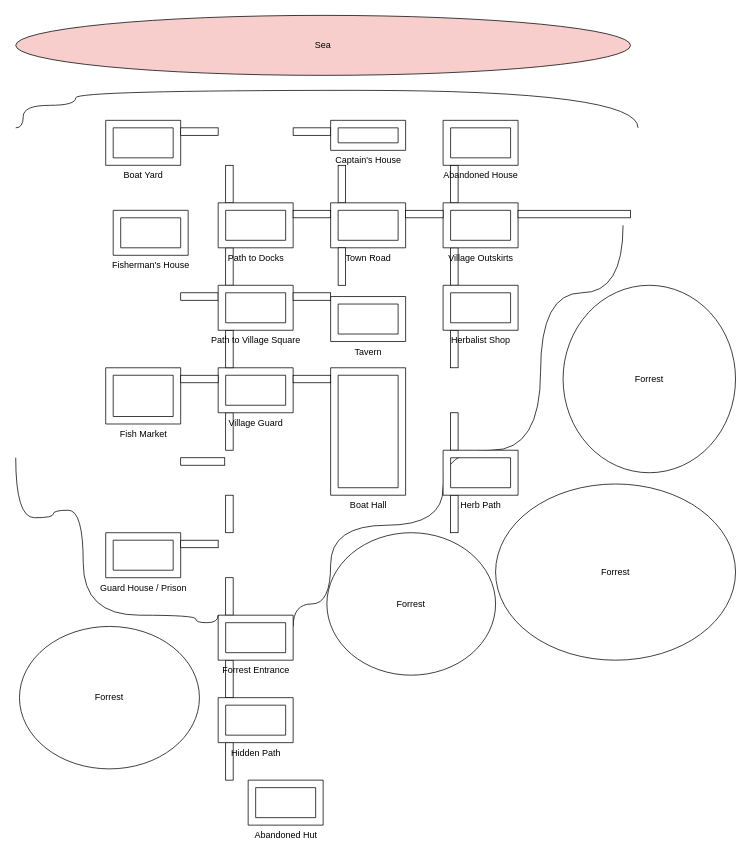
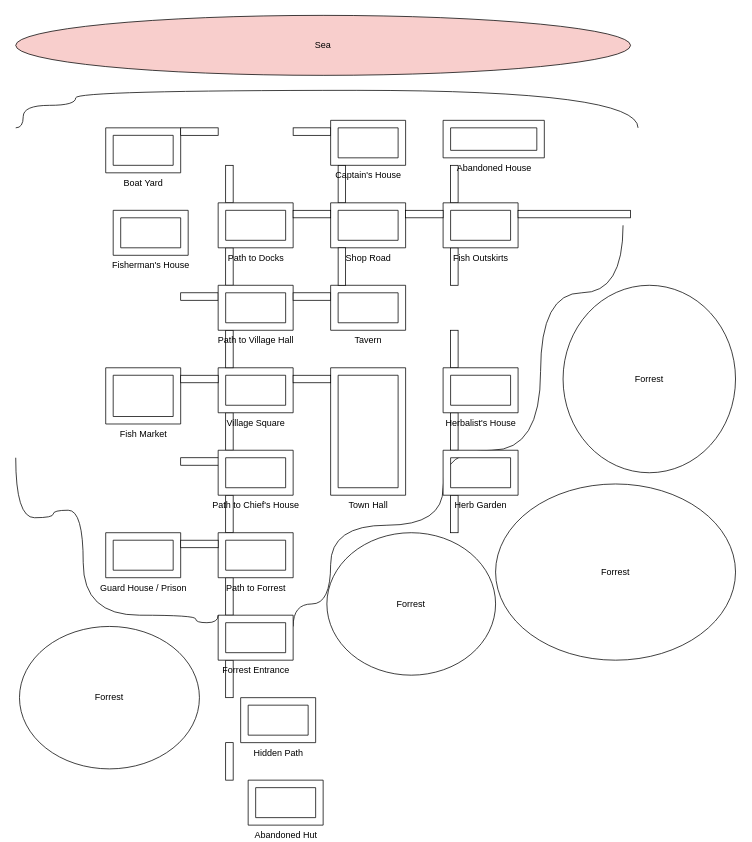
node "Captain's House": size 75x30 -> 75x45
node "Boat Yard": moved (143, 143) -> (143, 150)
node "Abandoned House": size 75x45 -> 101x38
node "Town Road": label "Town Road" -> "Shop Road"
node "Village Outskirts": label "Village Outskirts" -> "Fish Outskirts"
node "Herbalist Shop": removed
node "Tavern": moved (368, 319) -> (368, 308)
node "Path to Village Square": label "Path to Village Square" -> "Path to Village Hall"
node "Herbalist's House": added
node "Village Guard": label "Village Guard" -> "Village Square"
node "Path to Chief's House": added
node "Boat Hall": label "Boat Hall" -> "Town Hall"
node "Herb Path": label "Herb Path" -> "Herb Garden"
node "Path to Forrest": added
node "Hidden Path": moved (255, 720) -> (278, 720)
